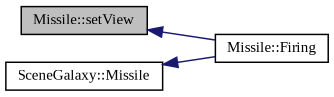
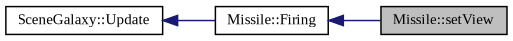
edge "Missile::Firing" -> "Missile::setView": reversed
node "SceneGalaxy::Missile": label "SceneGalaxy::Missile" -> "SceneGalaxy::Update"
